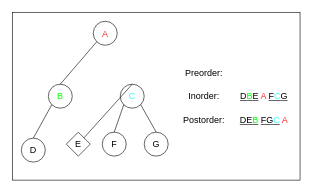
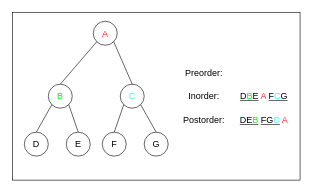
edge "C" -- "E": now "C" -- "A"
edge "B" -- "E": added
node "E": shape diamond -> ellipse
node "D": moved (33, 150) -> (36, 144)
